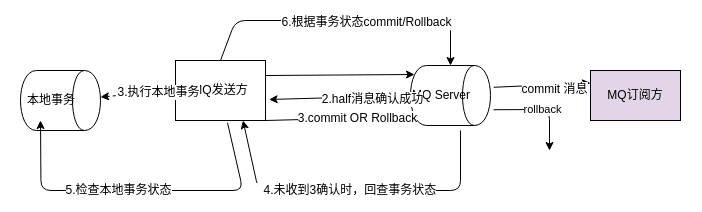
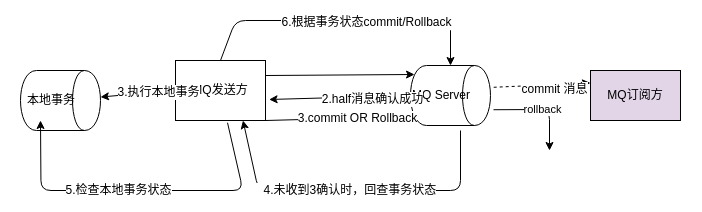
edge "MQ Server" -> "MQ订阅方": style solid -> dashed
edge "MQ发送方" -> "本地事务": style dashed -> solid
